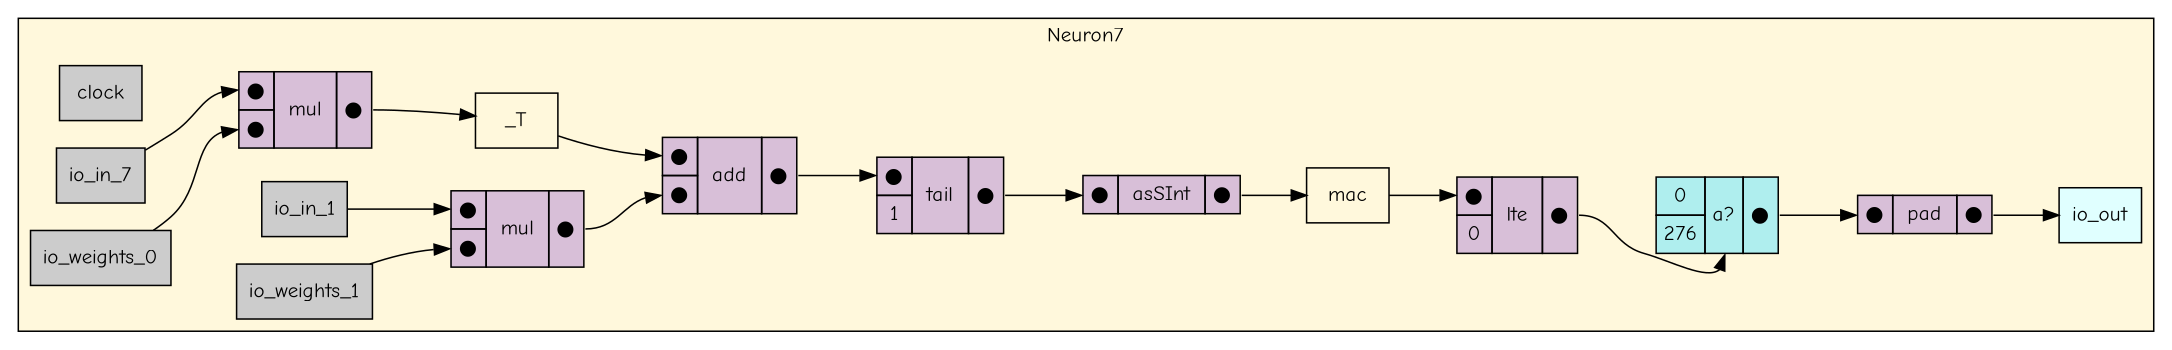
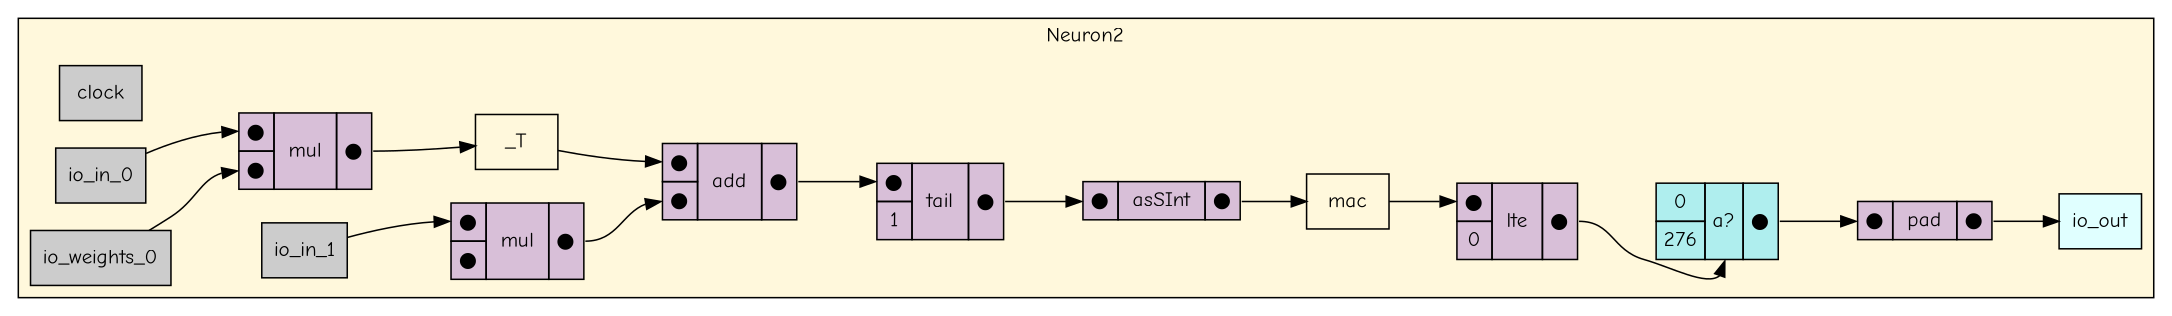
cluster "Neuron7": label "Neuron7" -> "Neuron2"
node "io_in_7": label "io_in_7" -> "io_in_0"
node "io_weights_1": removed
